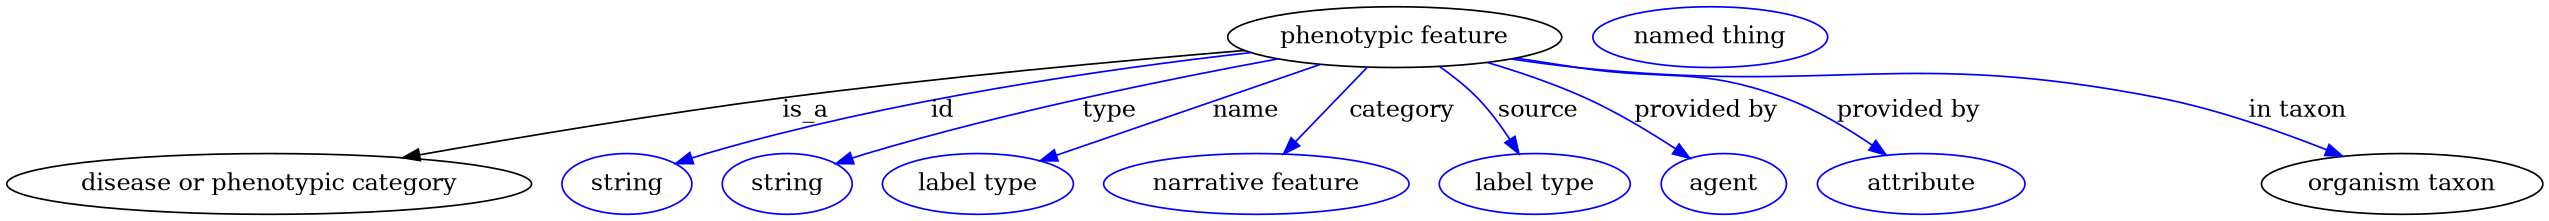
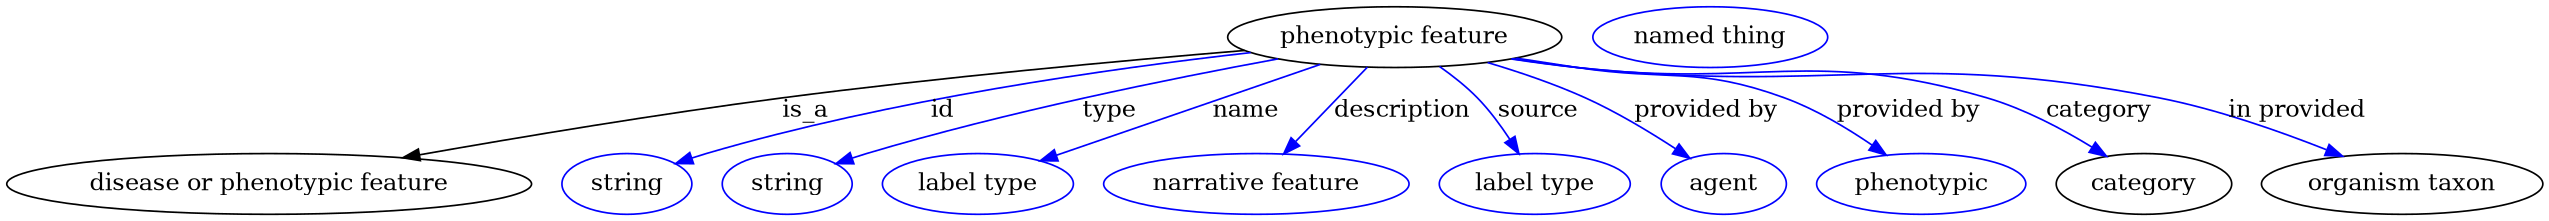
edge "phenotypic feature" -> "narrative feature": label "category" -> "description"
edge "phenotypic feature" -> "organism taxon": label "in taxon" -> "in provided"
node "disease or phenotypic category": label "disease or phenotypic category" -> "disease or phenotypic feature"
node "attribute": label "attribute" -> "phenotypic"
node "category": added
